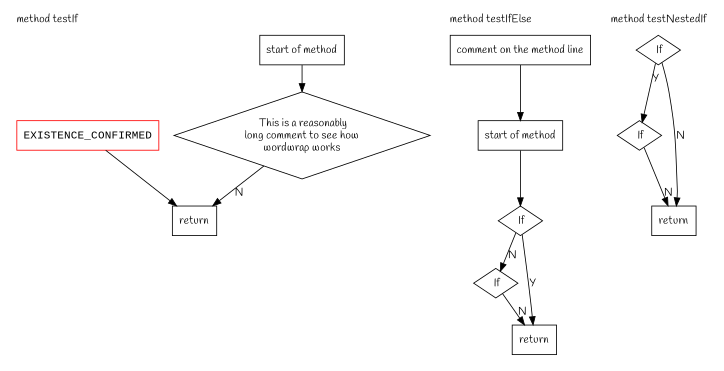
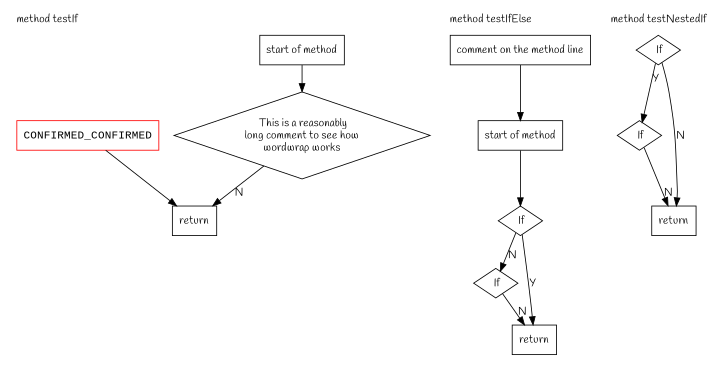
node "EXISTENCE_CONFIRMED": label "EXISTENCE_CONFIRMED" -> "CONFIRMED_CONFIRMED"
